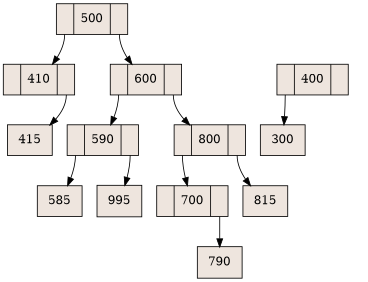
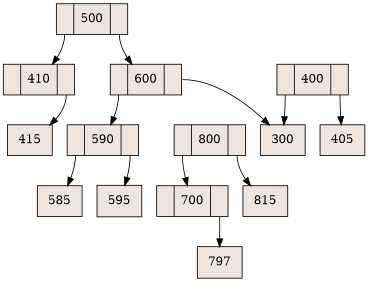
edge "600" -> "800": now "600" -> "300"
node "405": added
node "995": label "995" -> "595"
node "790": label "790" -> "797"
